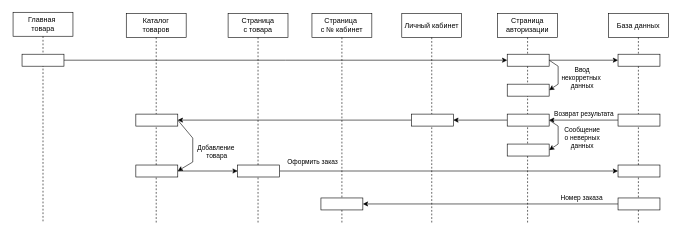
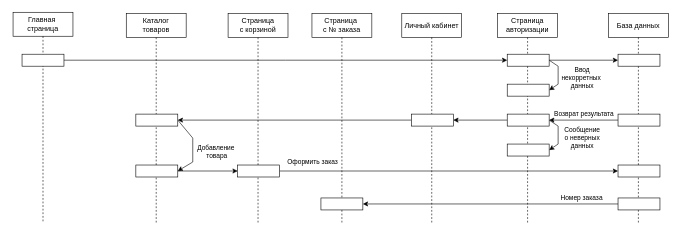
node "Главная товара": label "Главная товара" -> "Главная страница"
node "Страница с товара": label "Страница с товара" -> "Страница с корзиной"
node "Страница с № кабинет": label "Страница с № кабинет" -> "Страница с № заказа"
